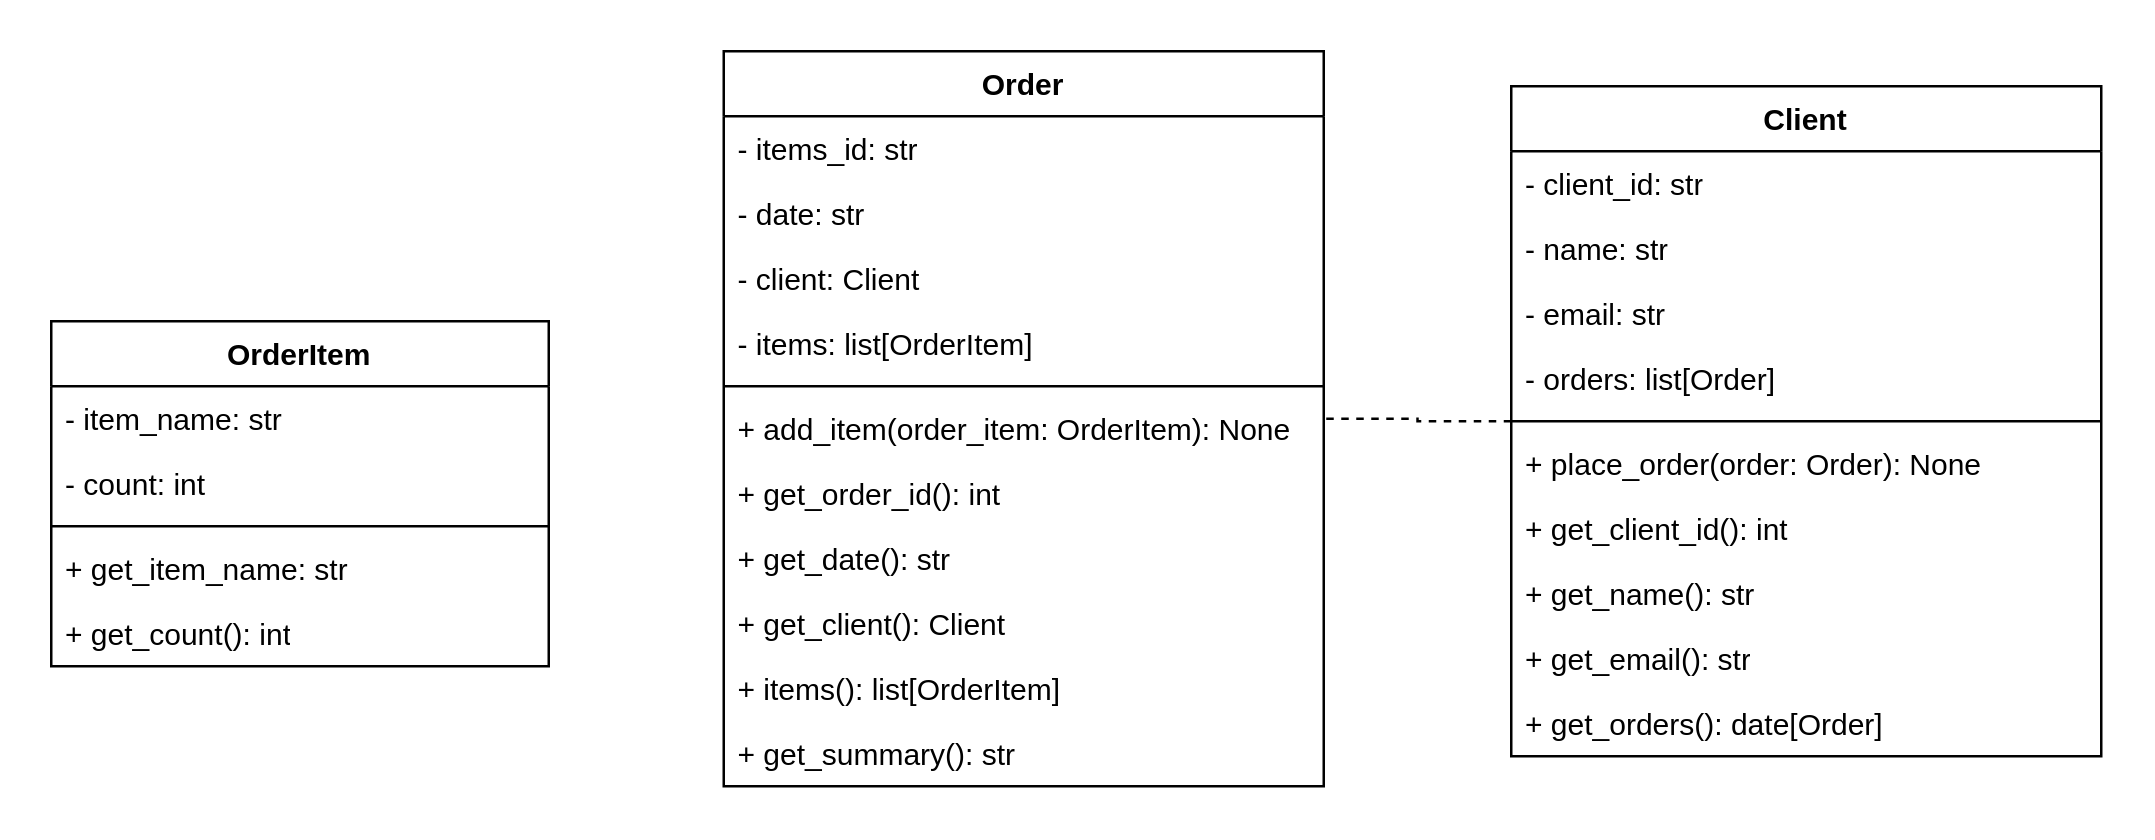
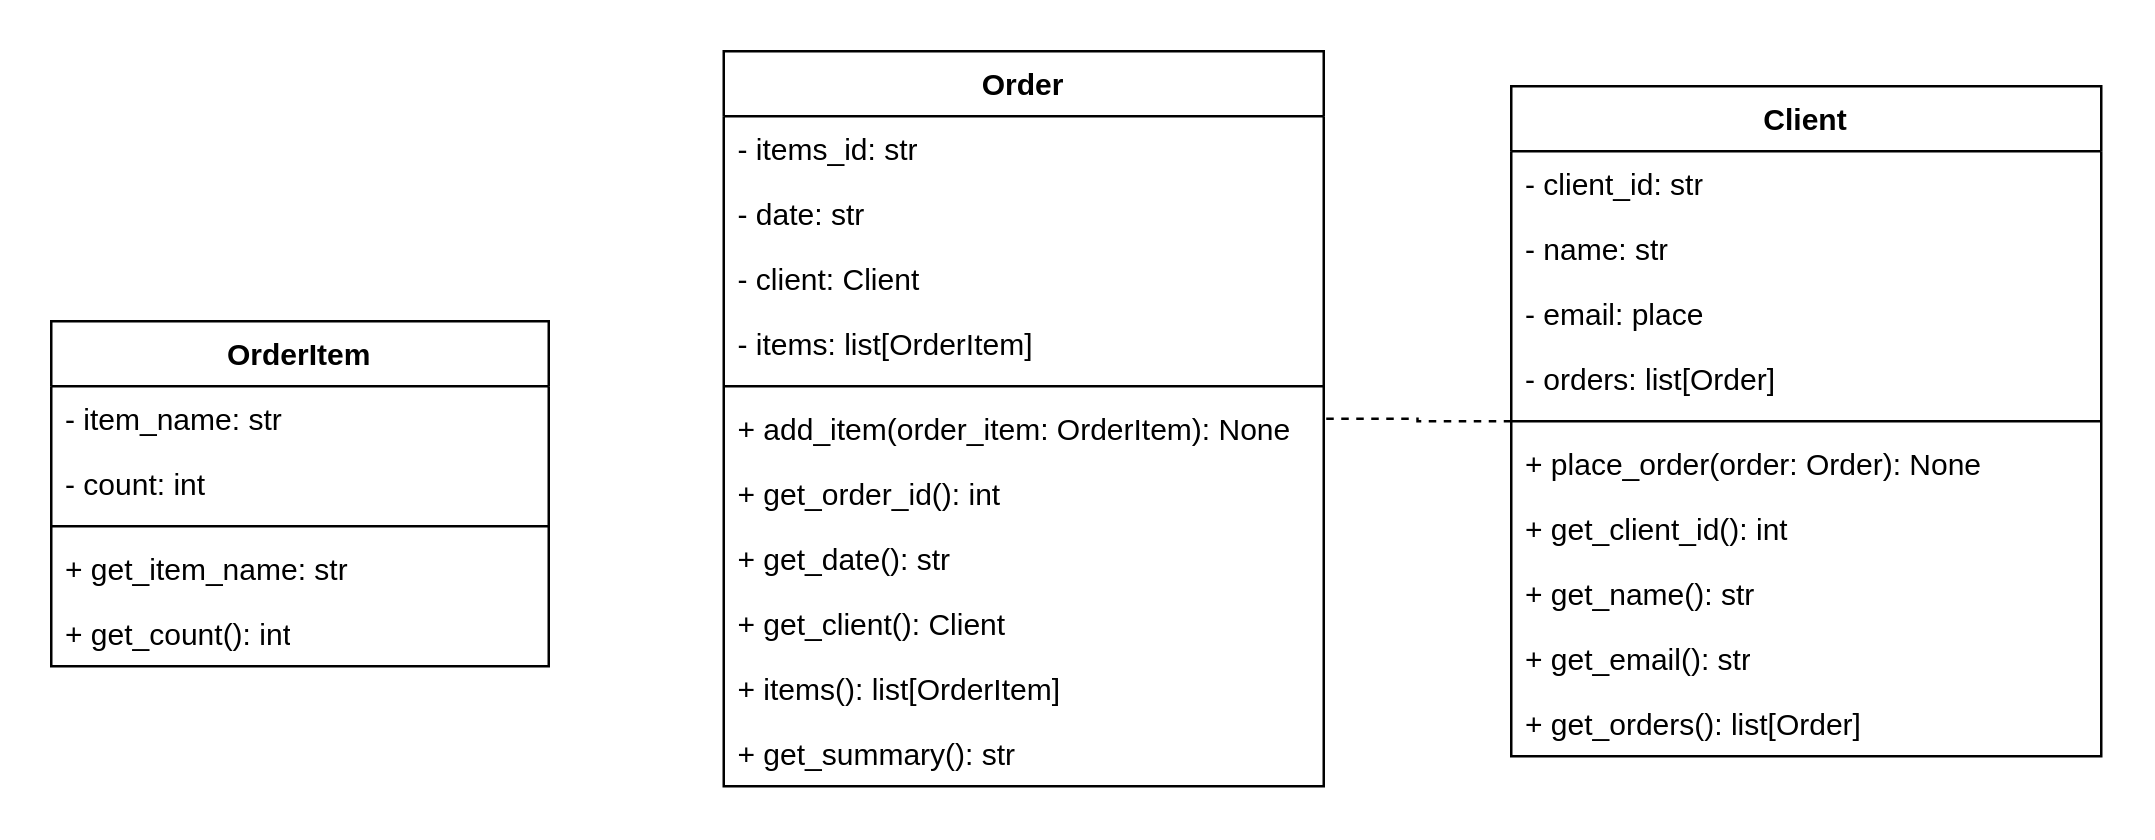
node "- email: str": label "- email: str" -> "- email: place"
node "+ get_orders(): date[Order]": label "+ get_orders(): date[Order]" -> "+ get_orders(): list[Order]"
